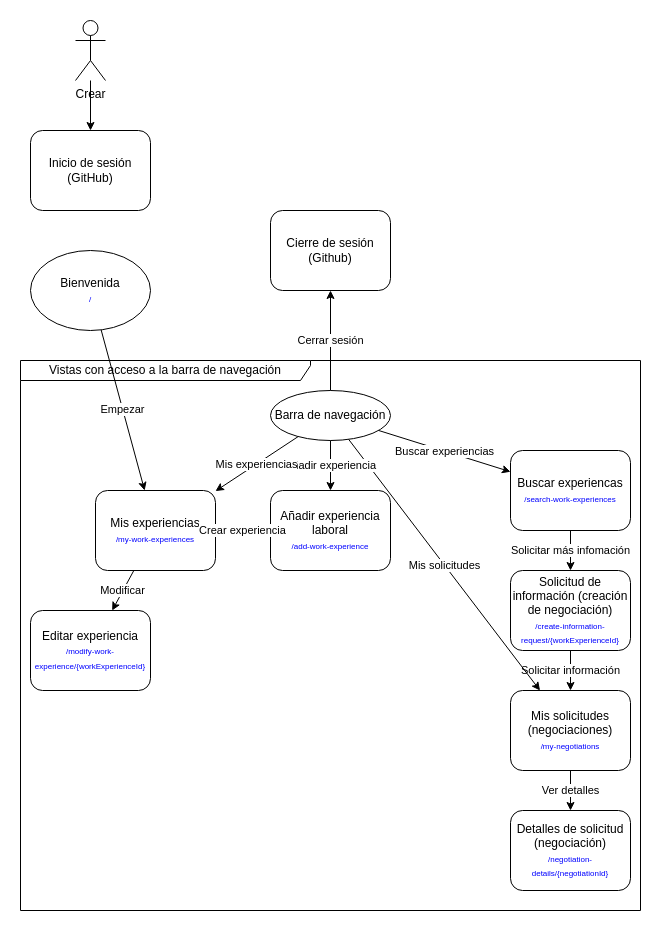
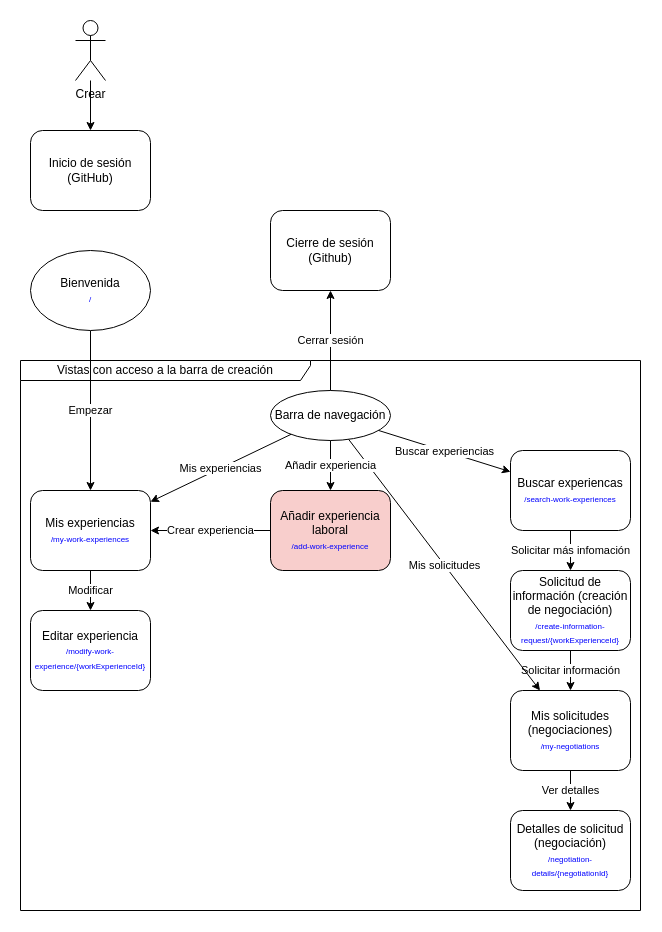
node "Vistas con acceso a la barra de navegación": label "Vistas con acceso a la barra de navegación" -> "Vistas con acceso a la barra de creación"
node "Mis experiencias /my-work-experiences": moved (156, 531) -> (91, 531)
node "Añadir experiencia laboral /add-work-experience": fillcolor #ffffff -> #f8cecc
